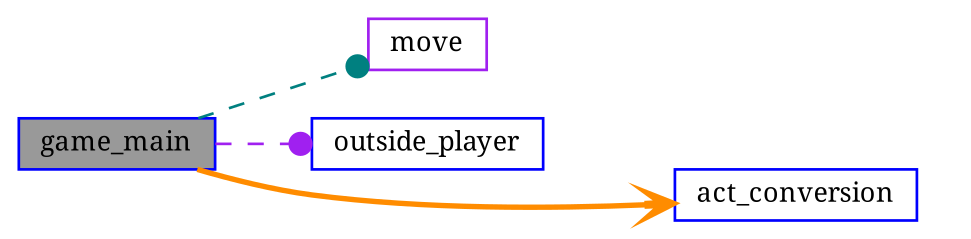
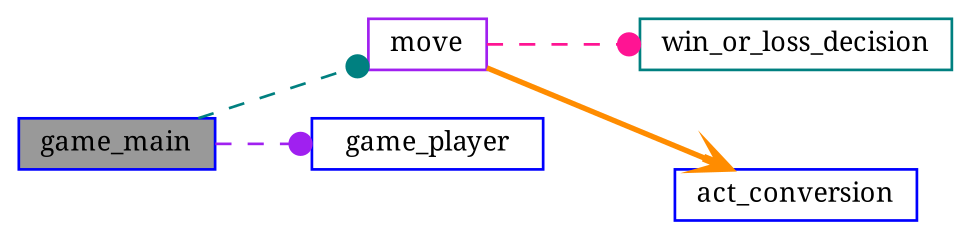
node "win_or_loss_decision": added
node "outside_player": label "outside_player" -> "game_player"
edge "game_main" -> "act_conversion": now "move" -> "act_conversion"
